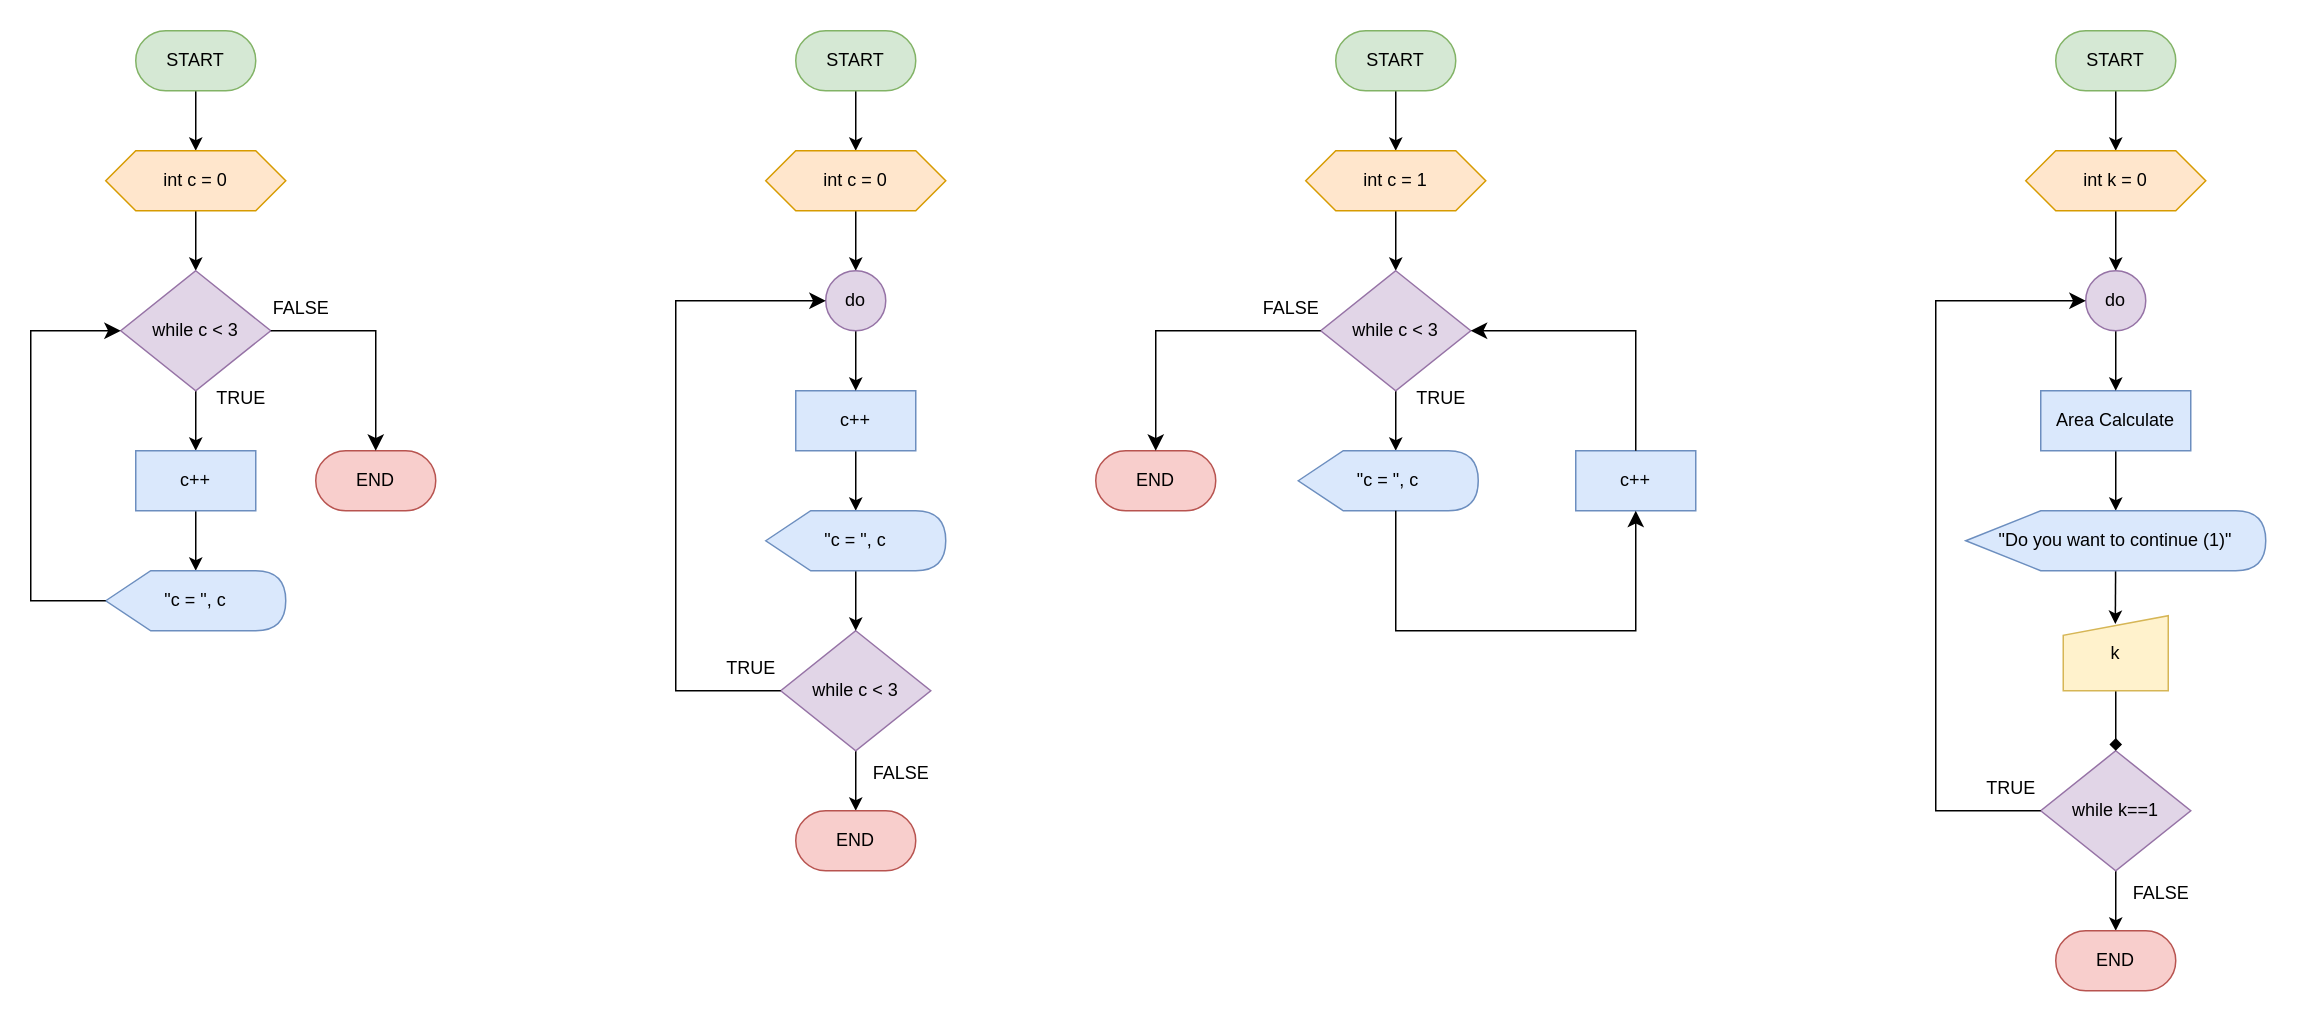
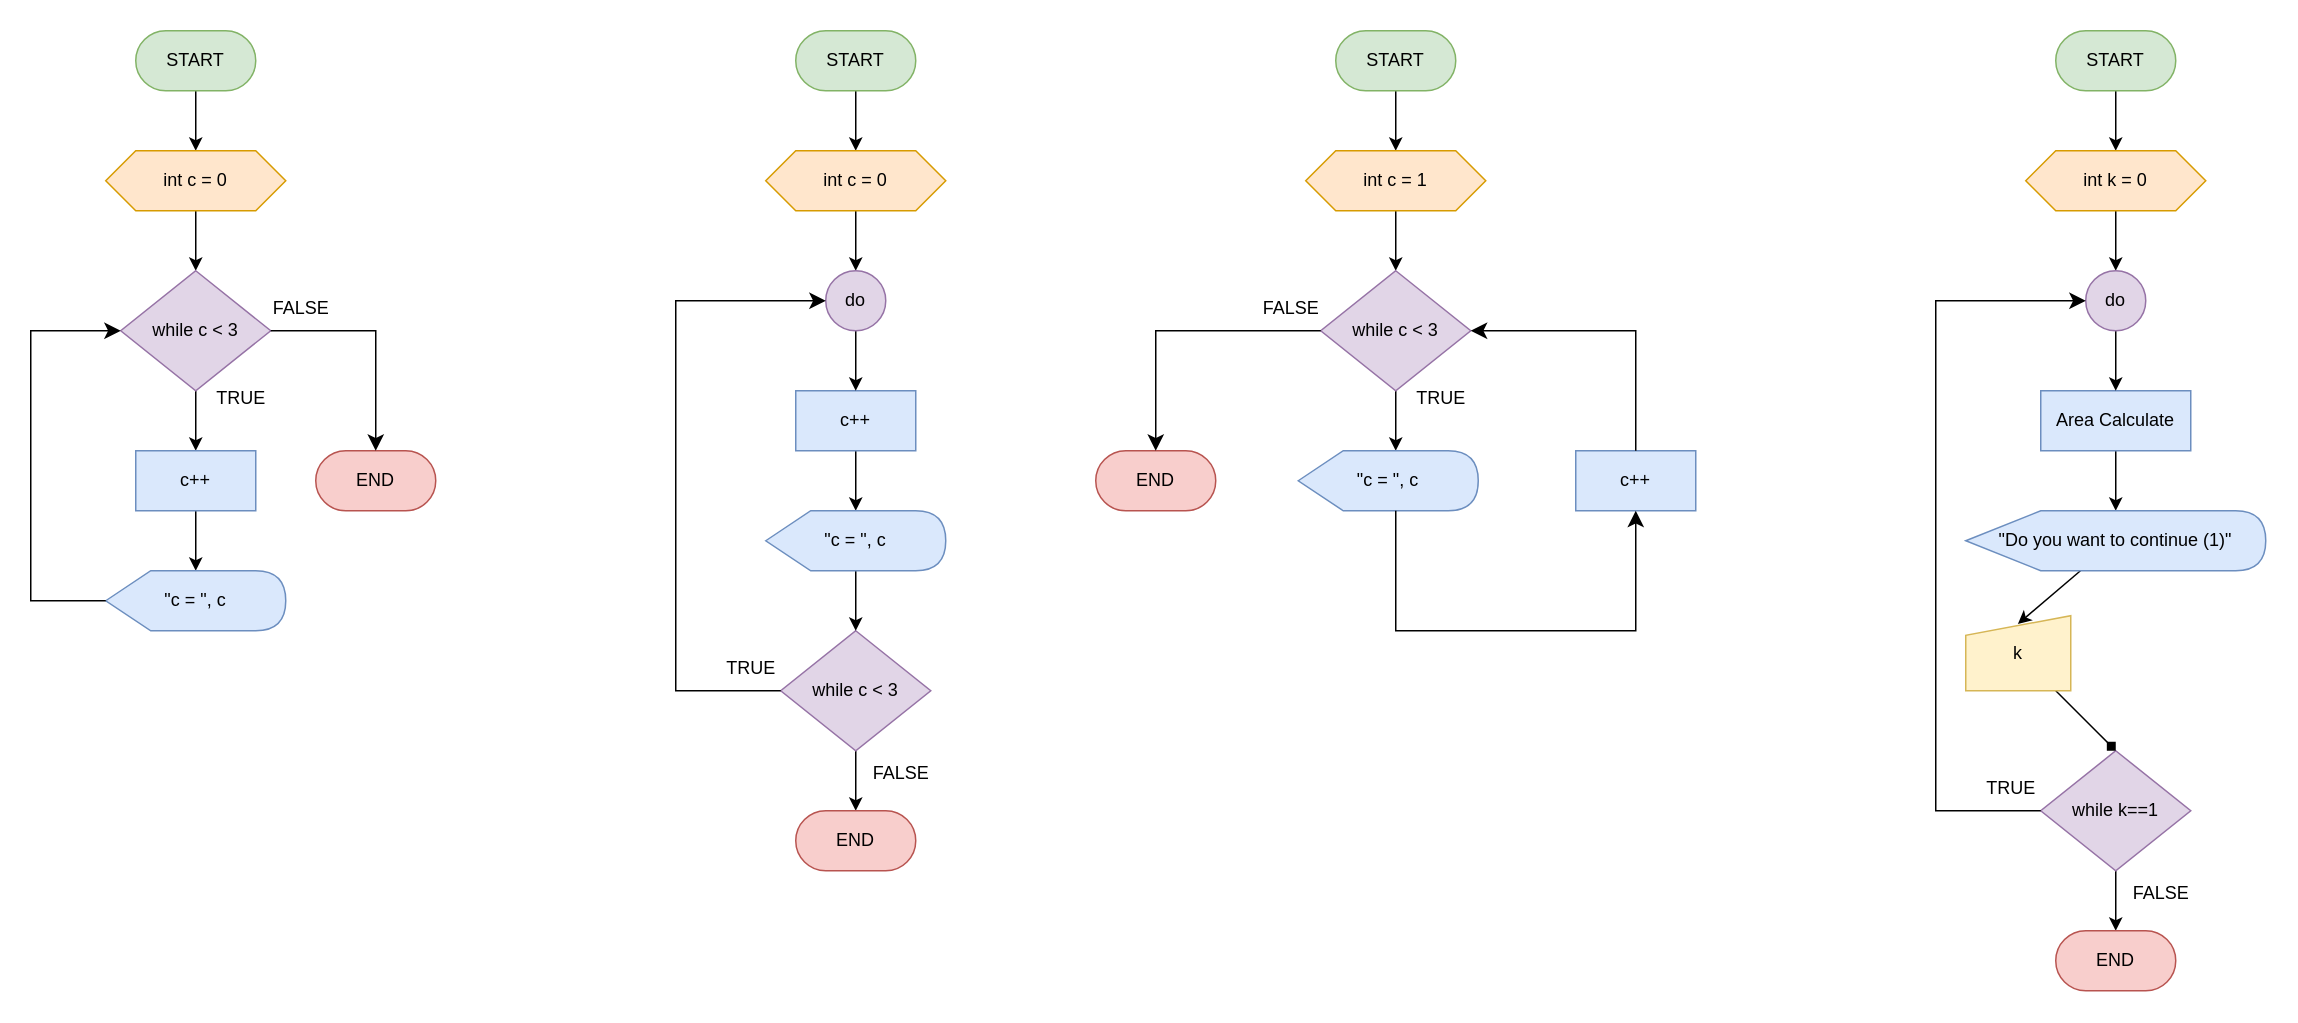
node "k": moved (2116, 653) -> (2018, 653)
